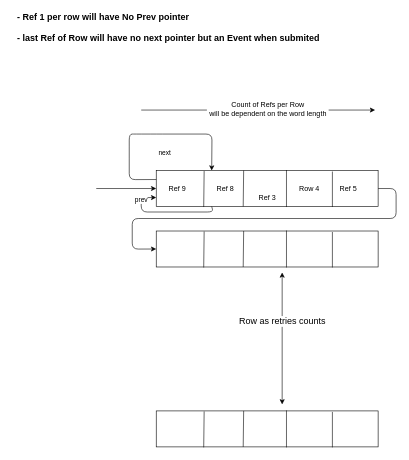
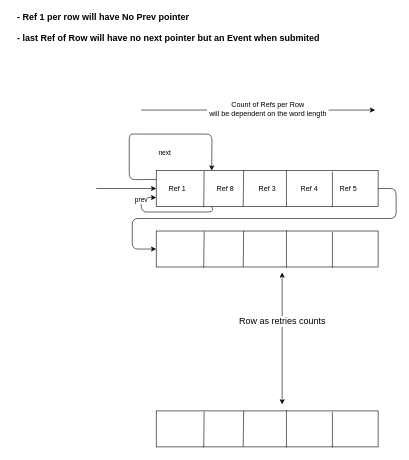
node "Ref 9": label "Ref 9" -> "Ref 1"
node "Row 4": label "Row 4" -> "Ref 4"
node "Ref 3": moved (267, 198) -> (267, 189)
